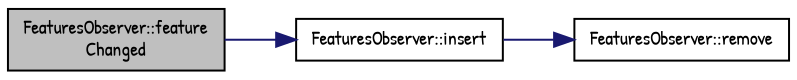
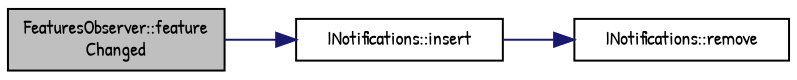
node "FeaturesObserver::insert": label "FeaturesObserver::insert" -> "INotifications::insert"
node "FeaturesObserver::remove": label "FeaturesObserver::remove" -> "INotifications::remove"
